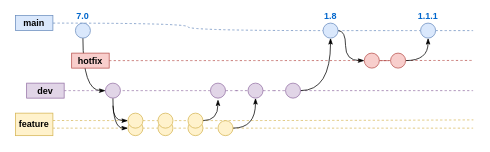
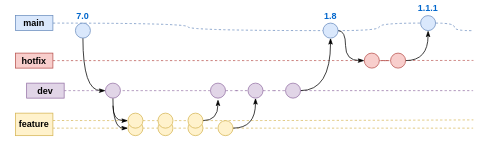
node "1.1.1": moved (428, 30) -> (428, 23)
node "hotfix": moved (90, 60) -> (34, 60)
